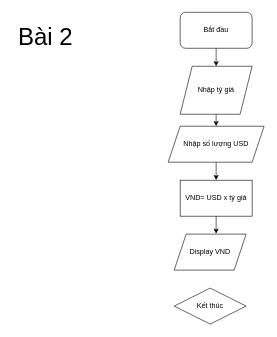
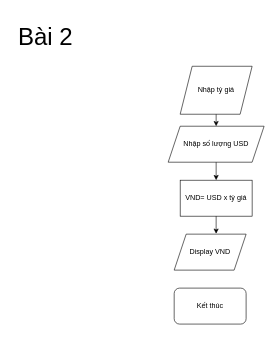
node "Bắt đầu": removed
edge "Bắt đầu" -> "Nhập tỷ giá": removed
node "Kết thúc": shape diamond -> rounded rectangle
